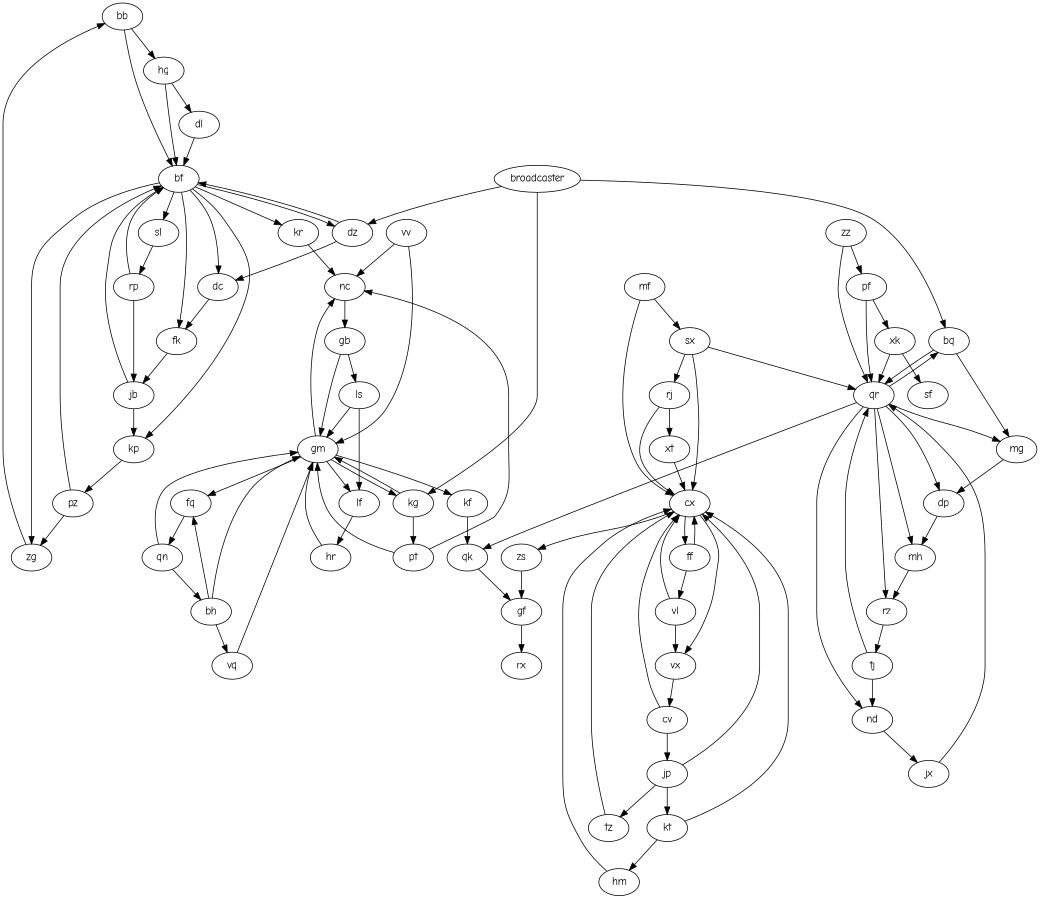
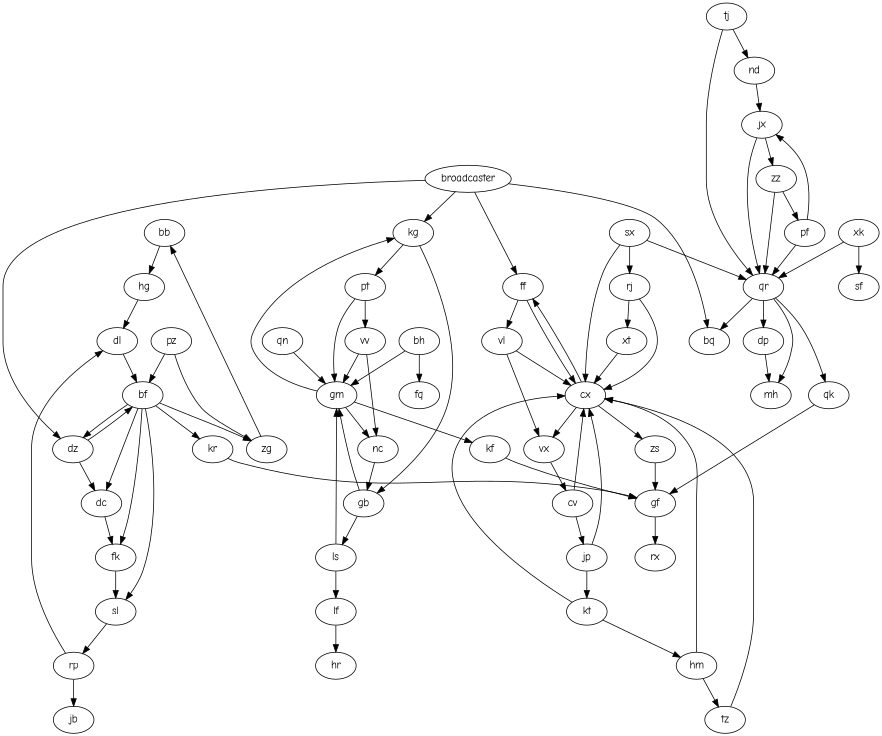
edge "bb" -> "bf": removed
edge "hg" -> "bf": removed
edge "jx" -> "zz": added
edge "rp" -> "bf": now "rp" -> "dl"
edge "broadcaster" -> "ff": added
edge "kr" -> "nc": now "kr" -> "gf"
edge "jb" -> "bf": removed
node "mf": removed
edge "pf" -> "xk": now "pf" -> "jx"
edge "bq" -> "qr": removed
edge "fk" -> "jb": now "fk" -> "sl"
edge "pt" -> "nc": now "pt" -> "vv"
node "kp": removed
node "mg": removed
edge "gm" -> "lf": removed
edge "gm" -> "fq": removed
edge "kg" -> "gm": now "kg" -> "gb"
edge "hr" -> "gm": removed
edge "kf" -> "qk": now "kf" -> "gf"
edge "fq" -> "qn": removed
edge "qr" -> "nd": removed
edge "qn" -> "bh": removed
node "rz": removed
node "vq": removed
edge "jp" -> "tz": now "hm" -> "tz"
